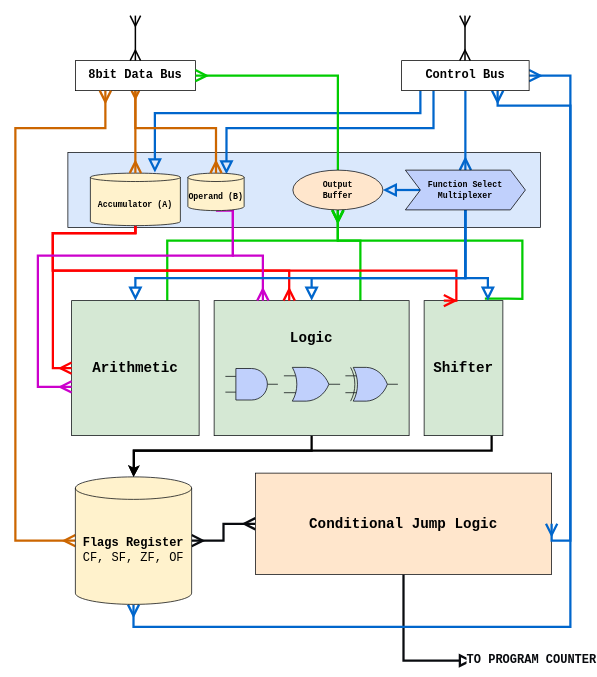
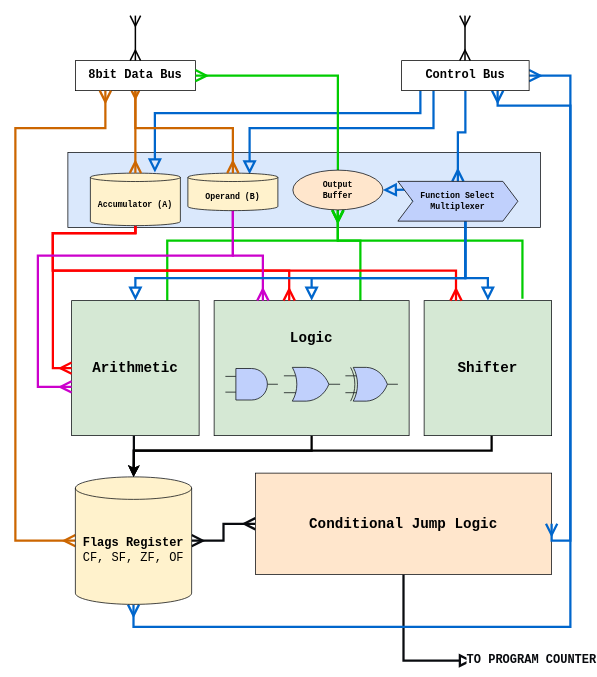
node "Function Select Multiplexer": moved (465, 190) -> (458, 201)
node "Operand (B)": size 56x38 -> 90x38
node "Shifter": size 79x135 -> 128x135
edge "Arithmetic" -> "Flags Register CF, SF, ZF, OF": added
